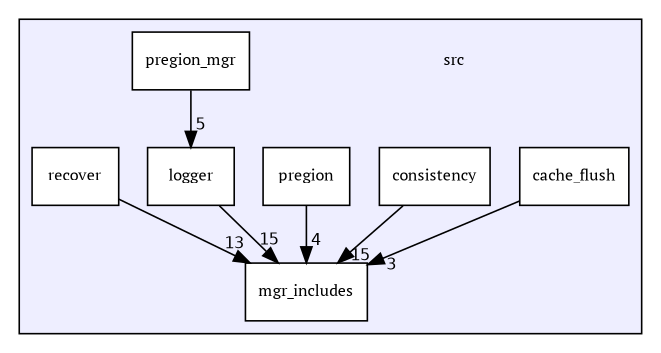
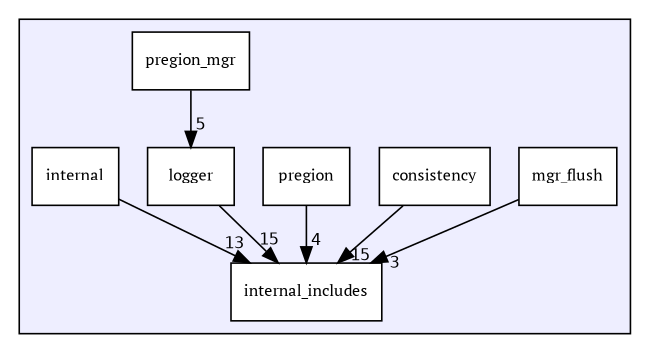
node "src": removed
node "recover": label "recover" -> "internal"
node "cache_flush": label "cache_flush" -> "mgr_flush"
node "mgr_includes": label "mgr_includes" -> "internal_includes"
